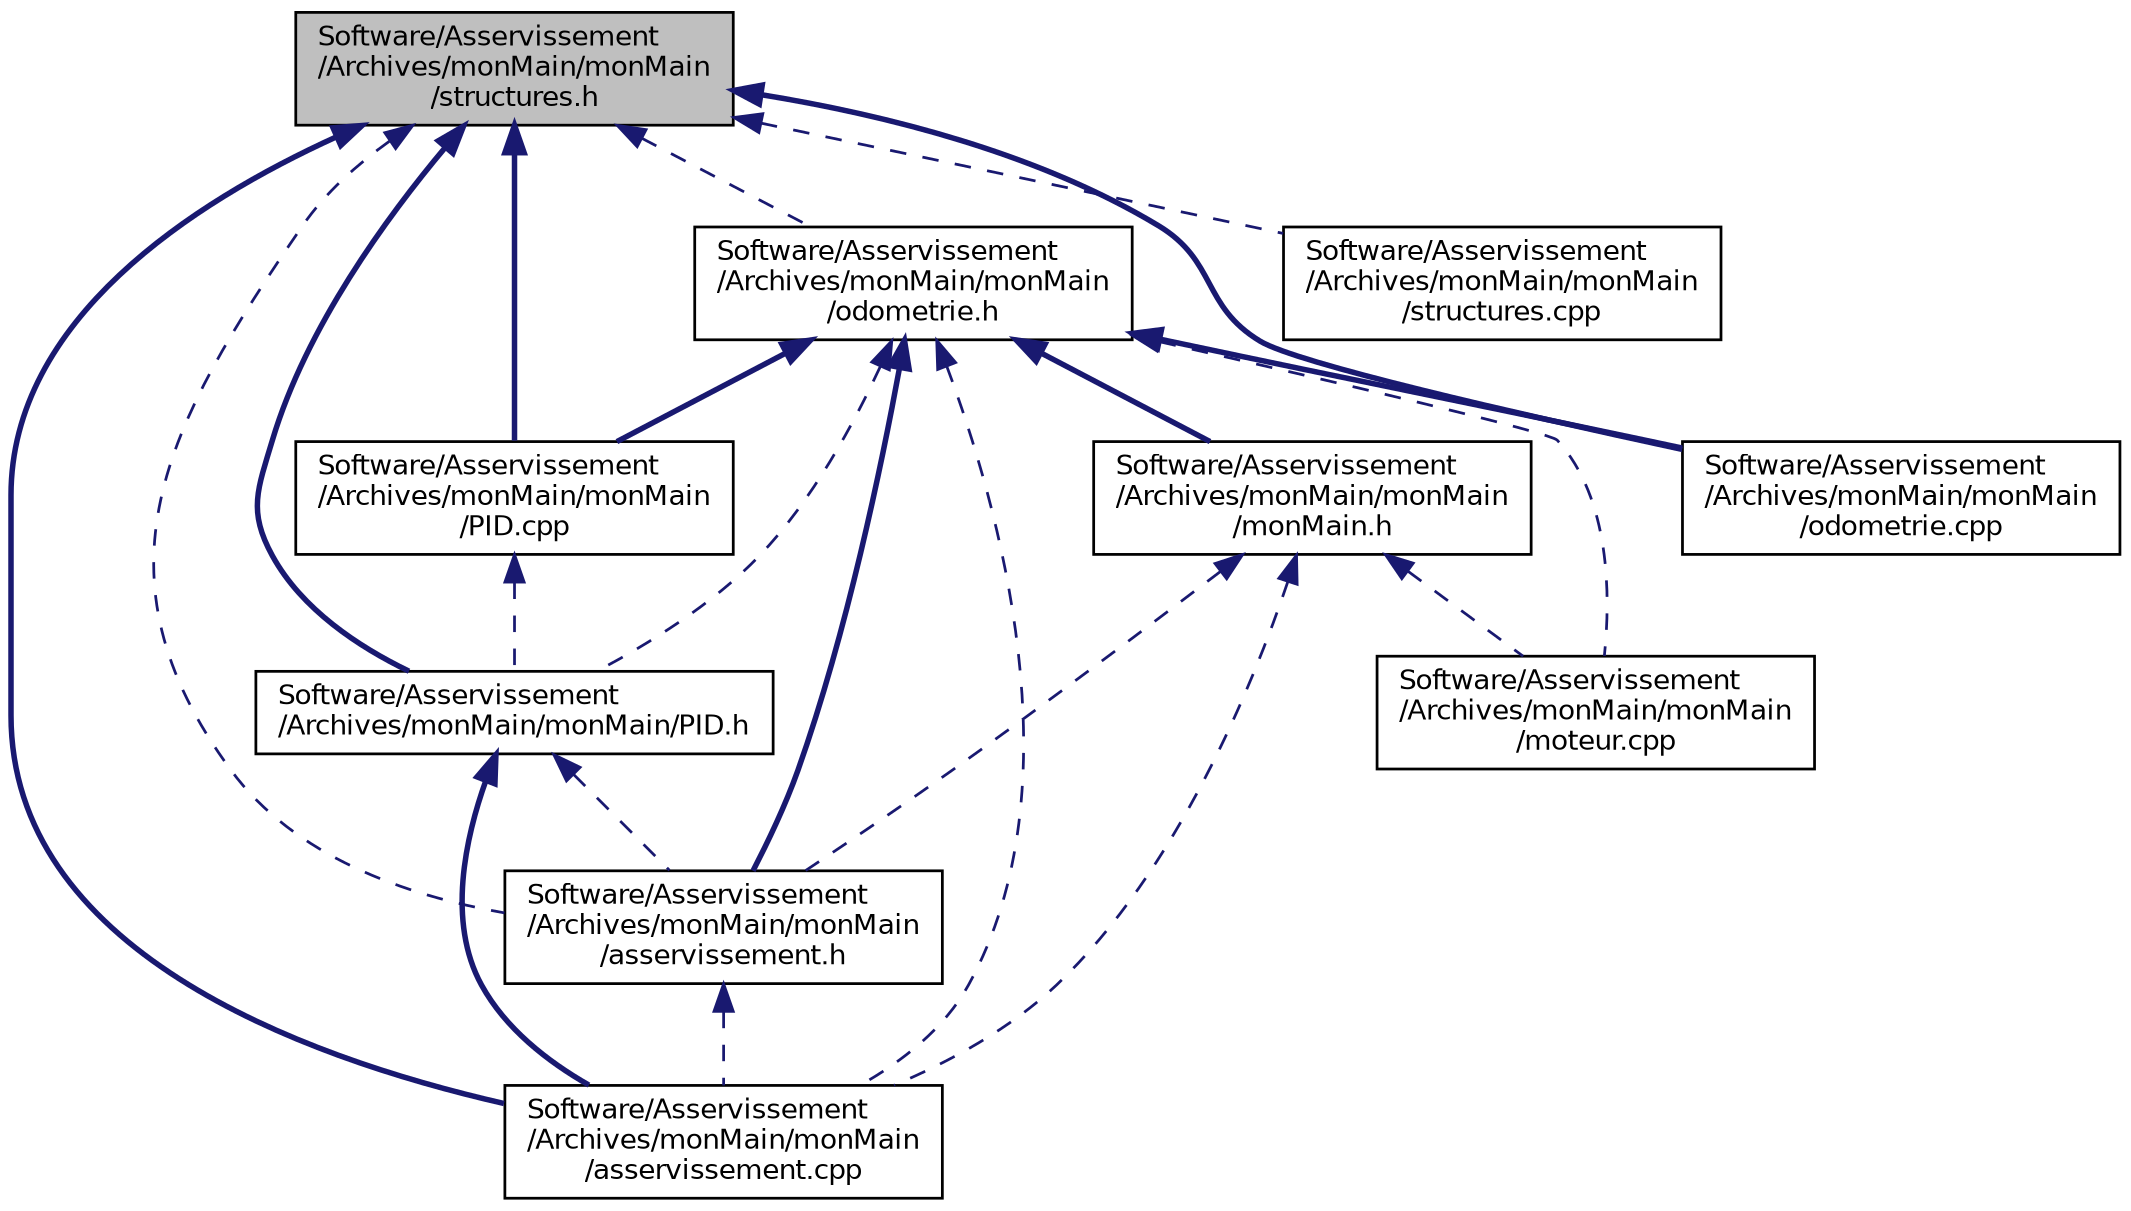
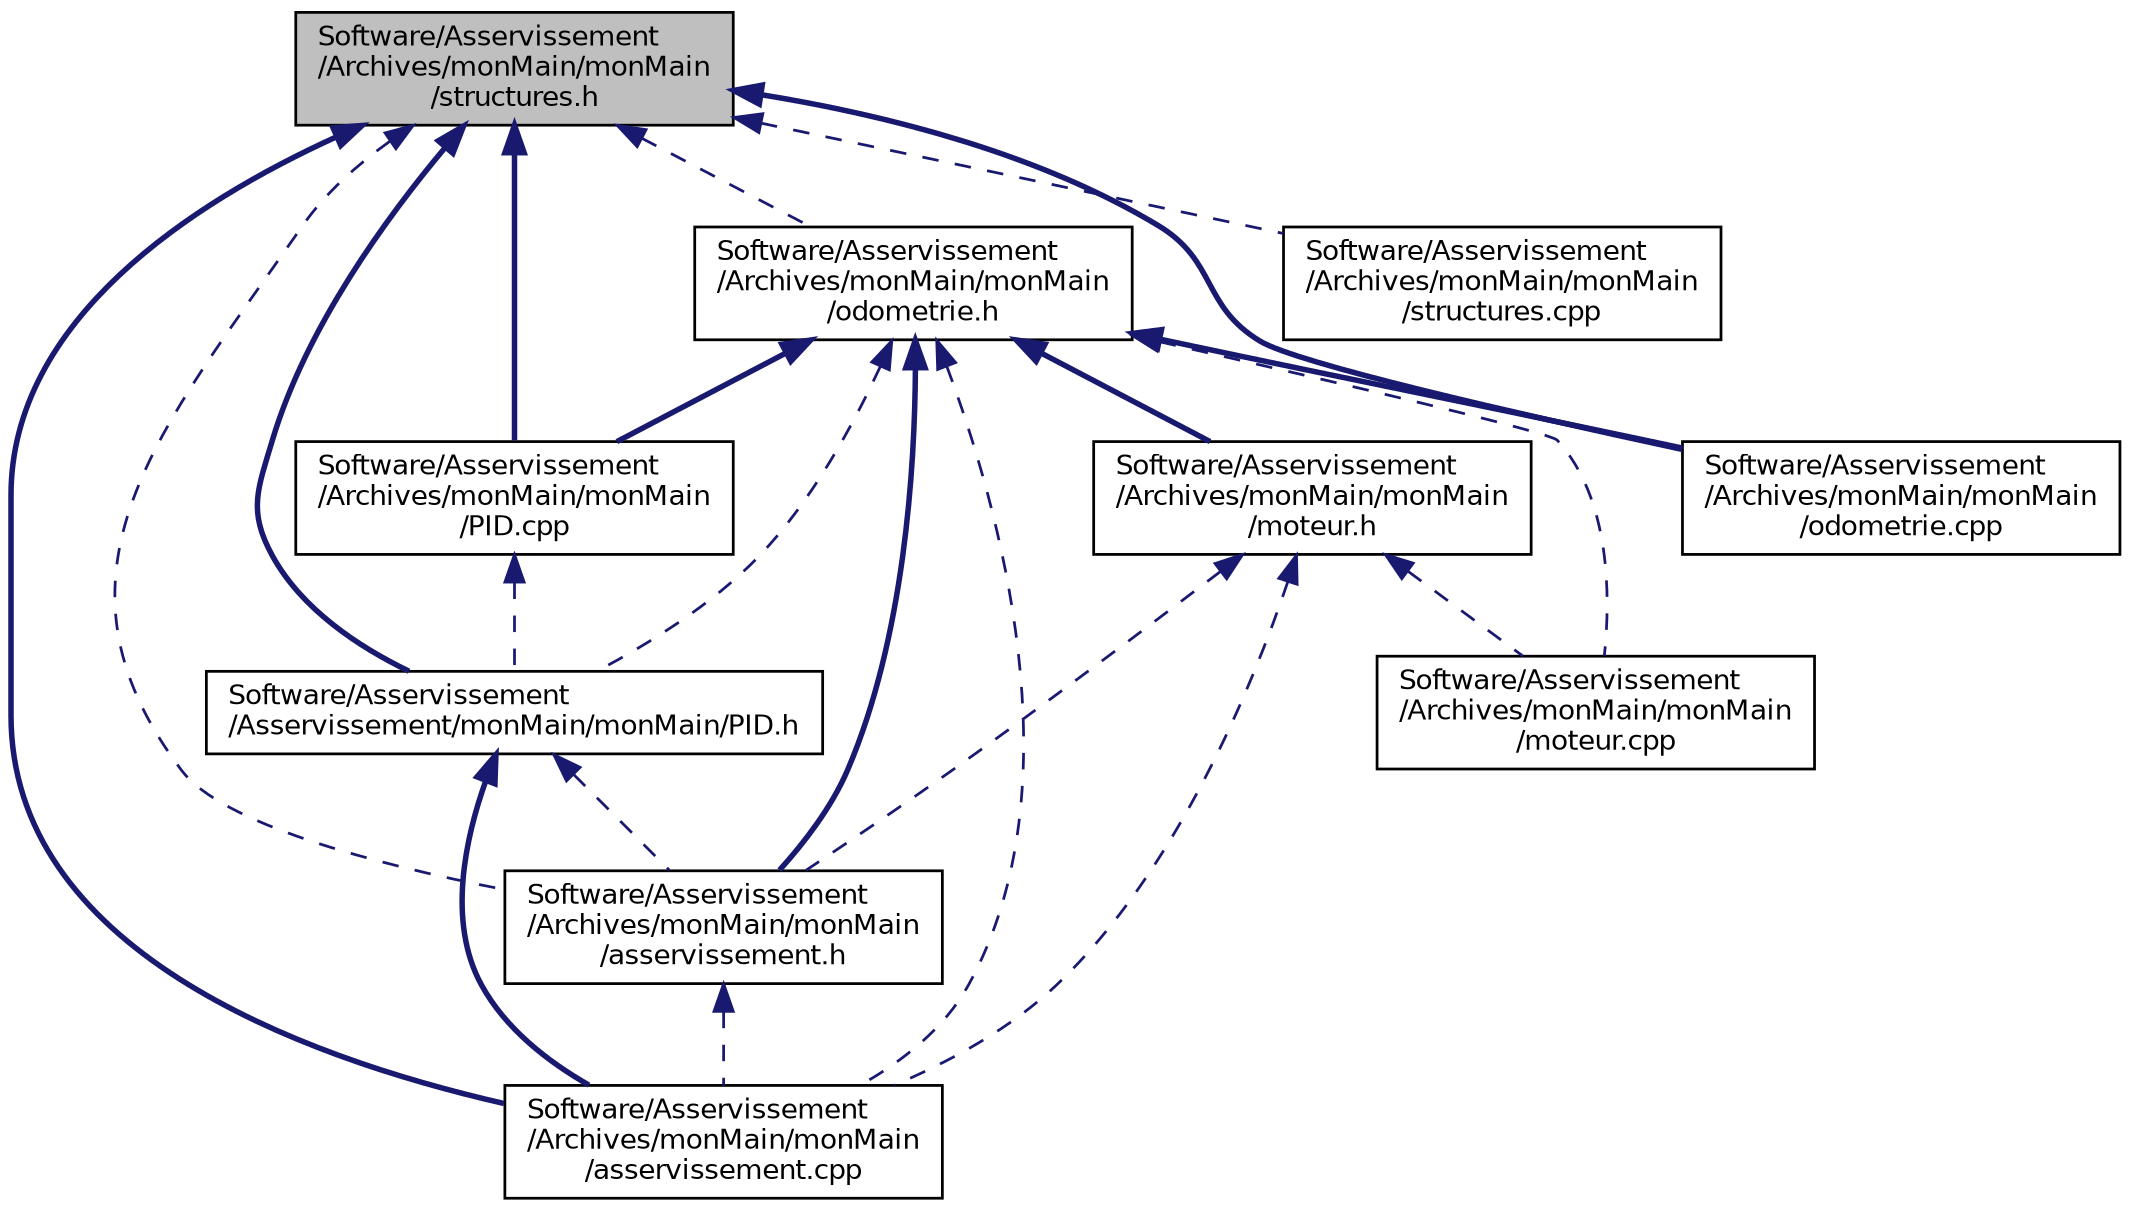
node "Software/Asservissement /Archives/monMain/monMain /monMain.h": label "Software/Asservissement /Archives/monMain/monMain /monMain.h" -> "Software/Asservissement /Archives/monMain/monMain /moteur.h"
node "Software/Asservissement /Archives/monMain/monMain/PID.h": label "Software/Asservissement /Archives/monMain/monMain/PID.h" -> "Software/Asservissement /Asservissement/monMain/monMain/PID.h"
